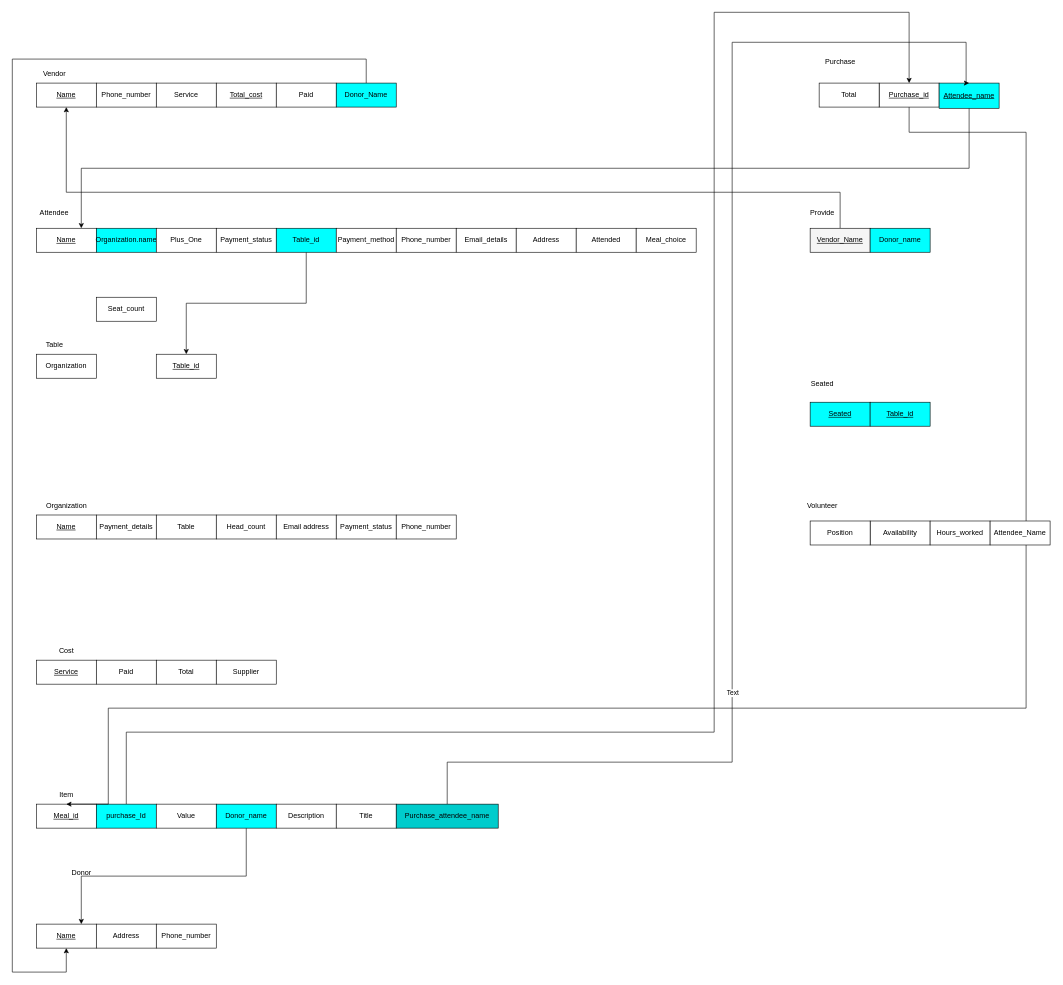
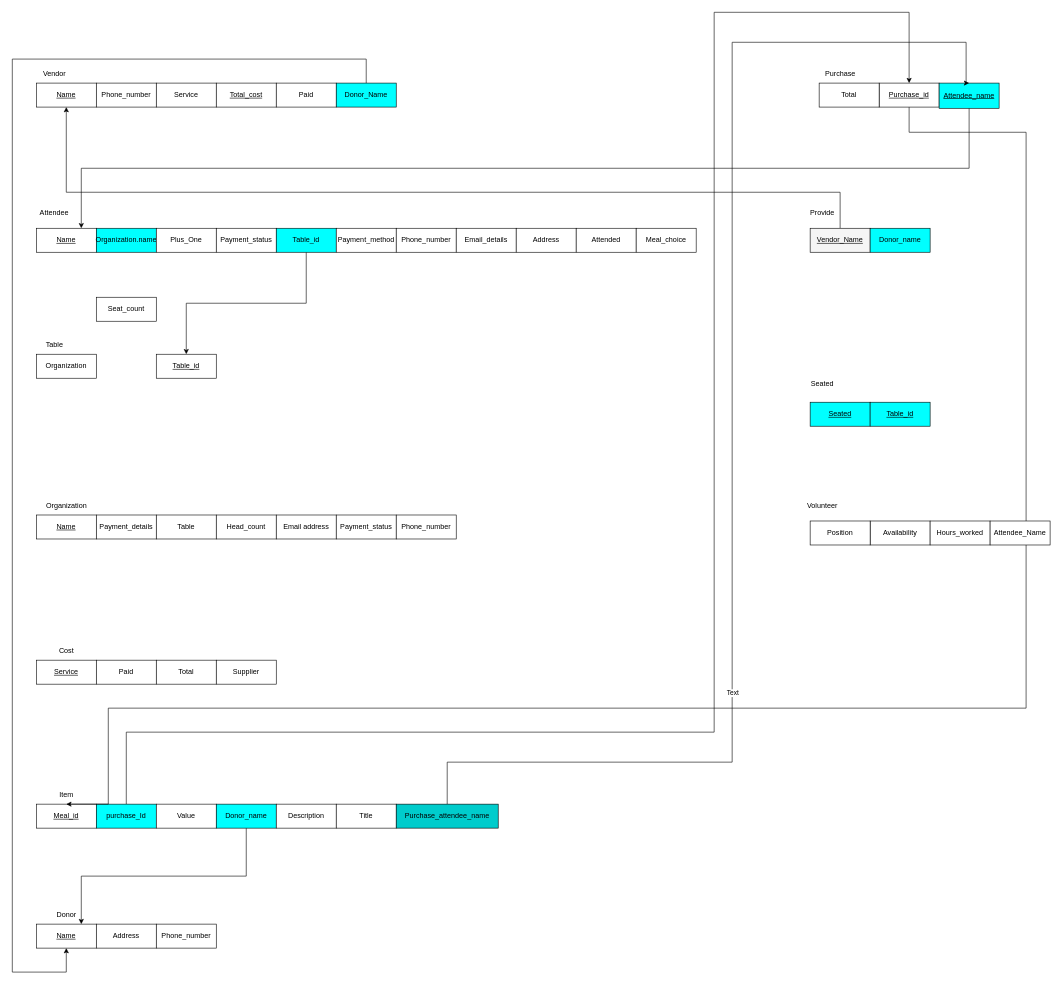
node "Purchase": moved (840, 62) -> (840, 74)
node "Donor": moved (81, 873) -> (66, 915)
